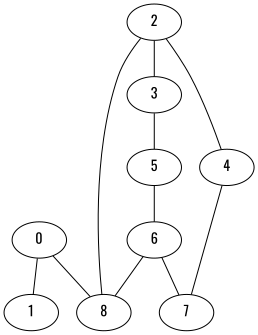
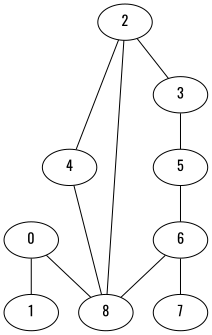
edge "4" -- "7": now "4" -- "8"
